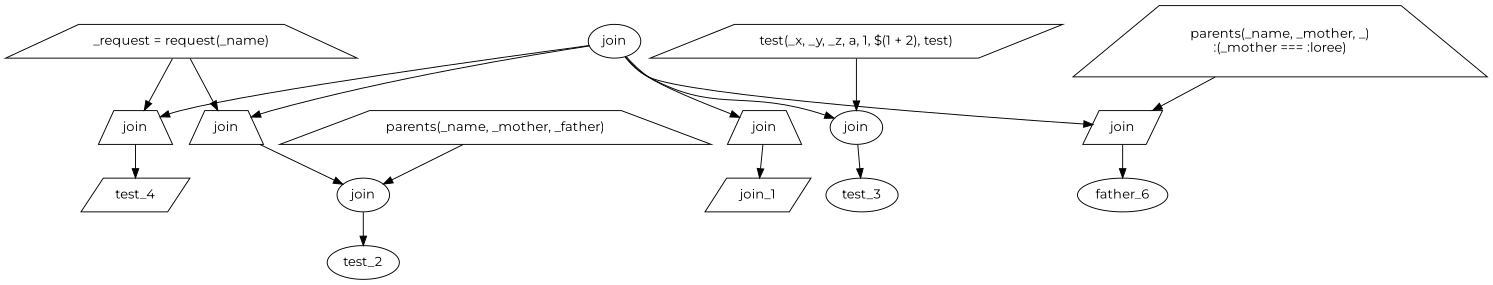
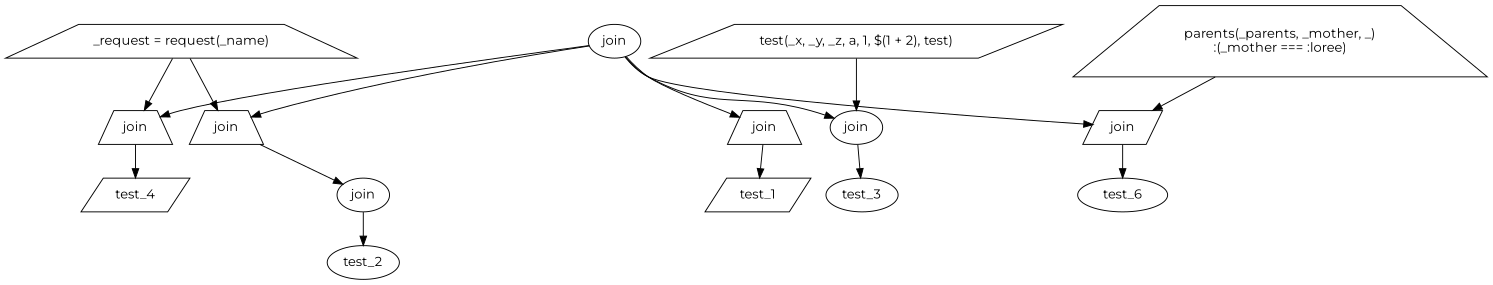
node "parents(_name, _mother, _) :(_mother === :loree)": label "parents(_name, _mother, _) :(_mother === :loree)" -> "parents(_parents, _mother, _) :(_mother === :loree)"
node "parents(_name, _mother, _father)": removed
node "join_1": label "join_1" -> "test_1"
node "father_6": label "father_6" -> "test_6"
